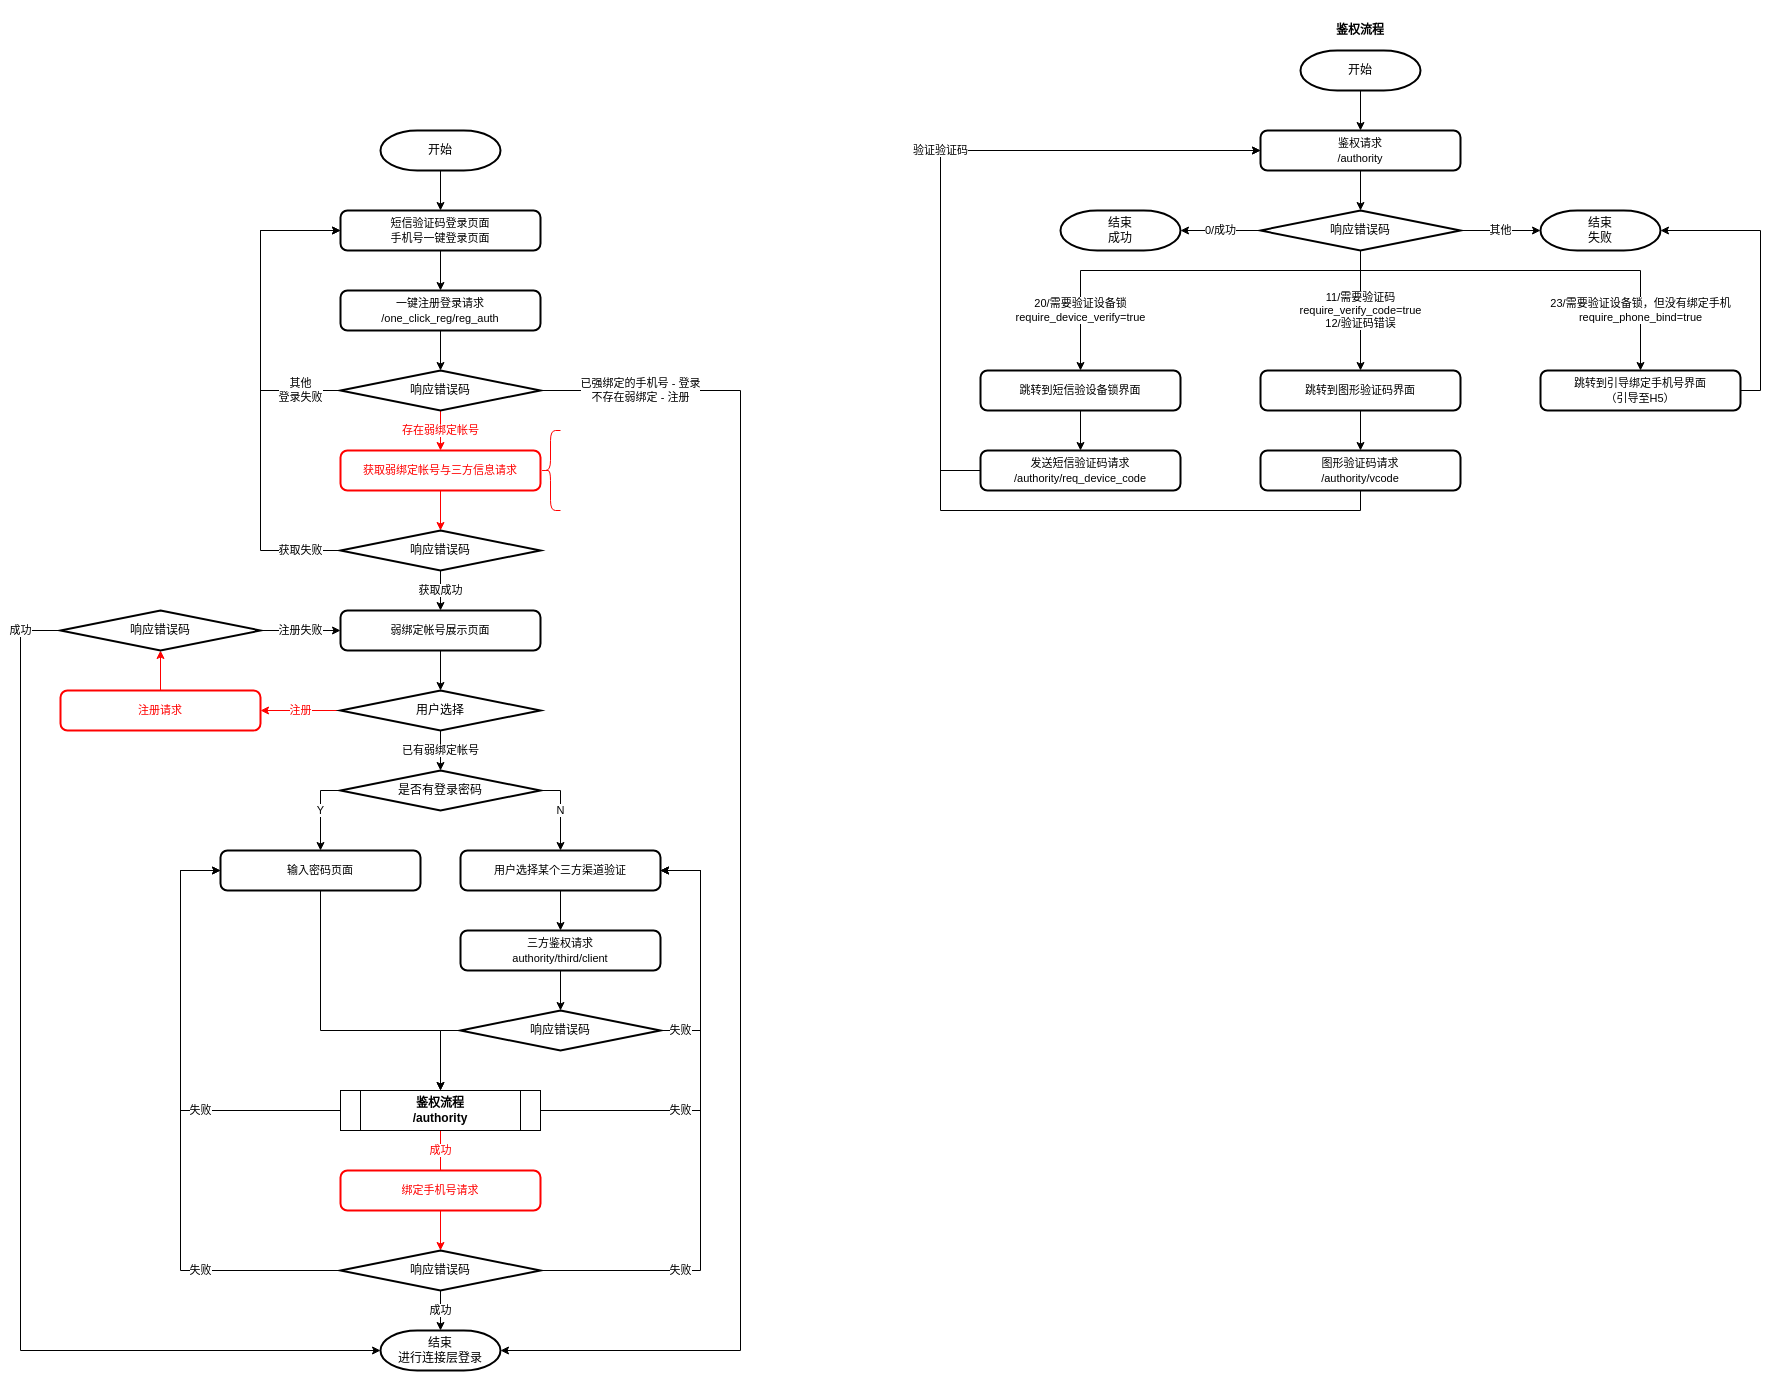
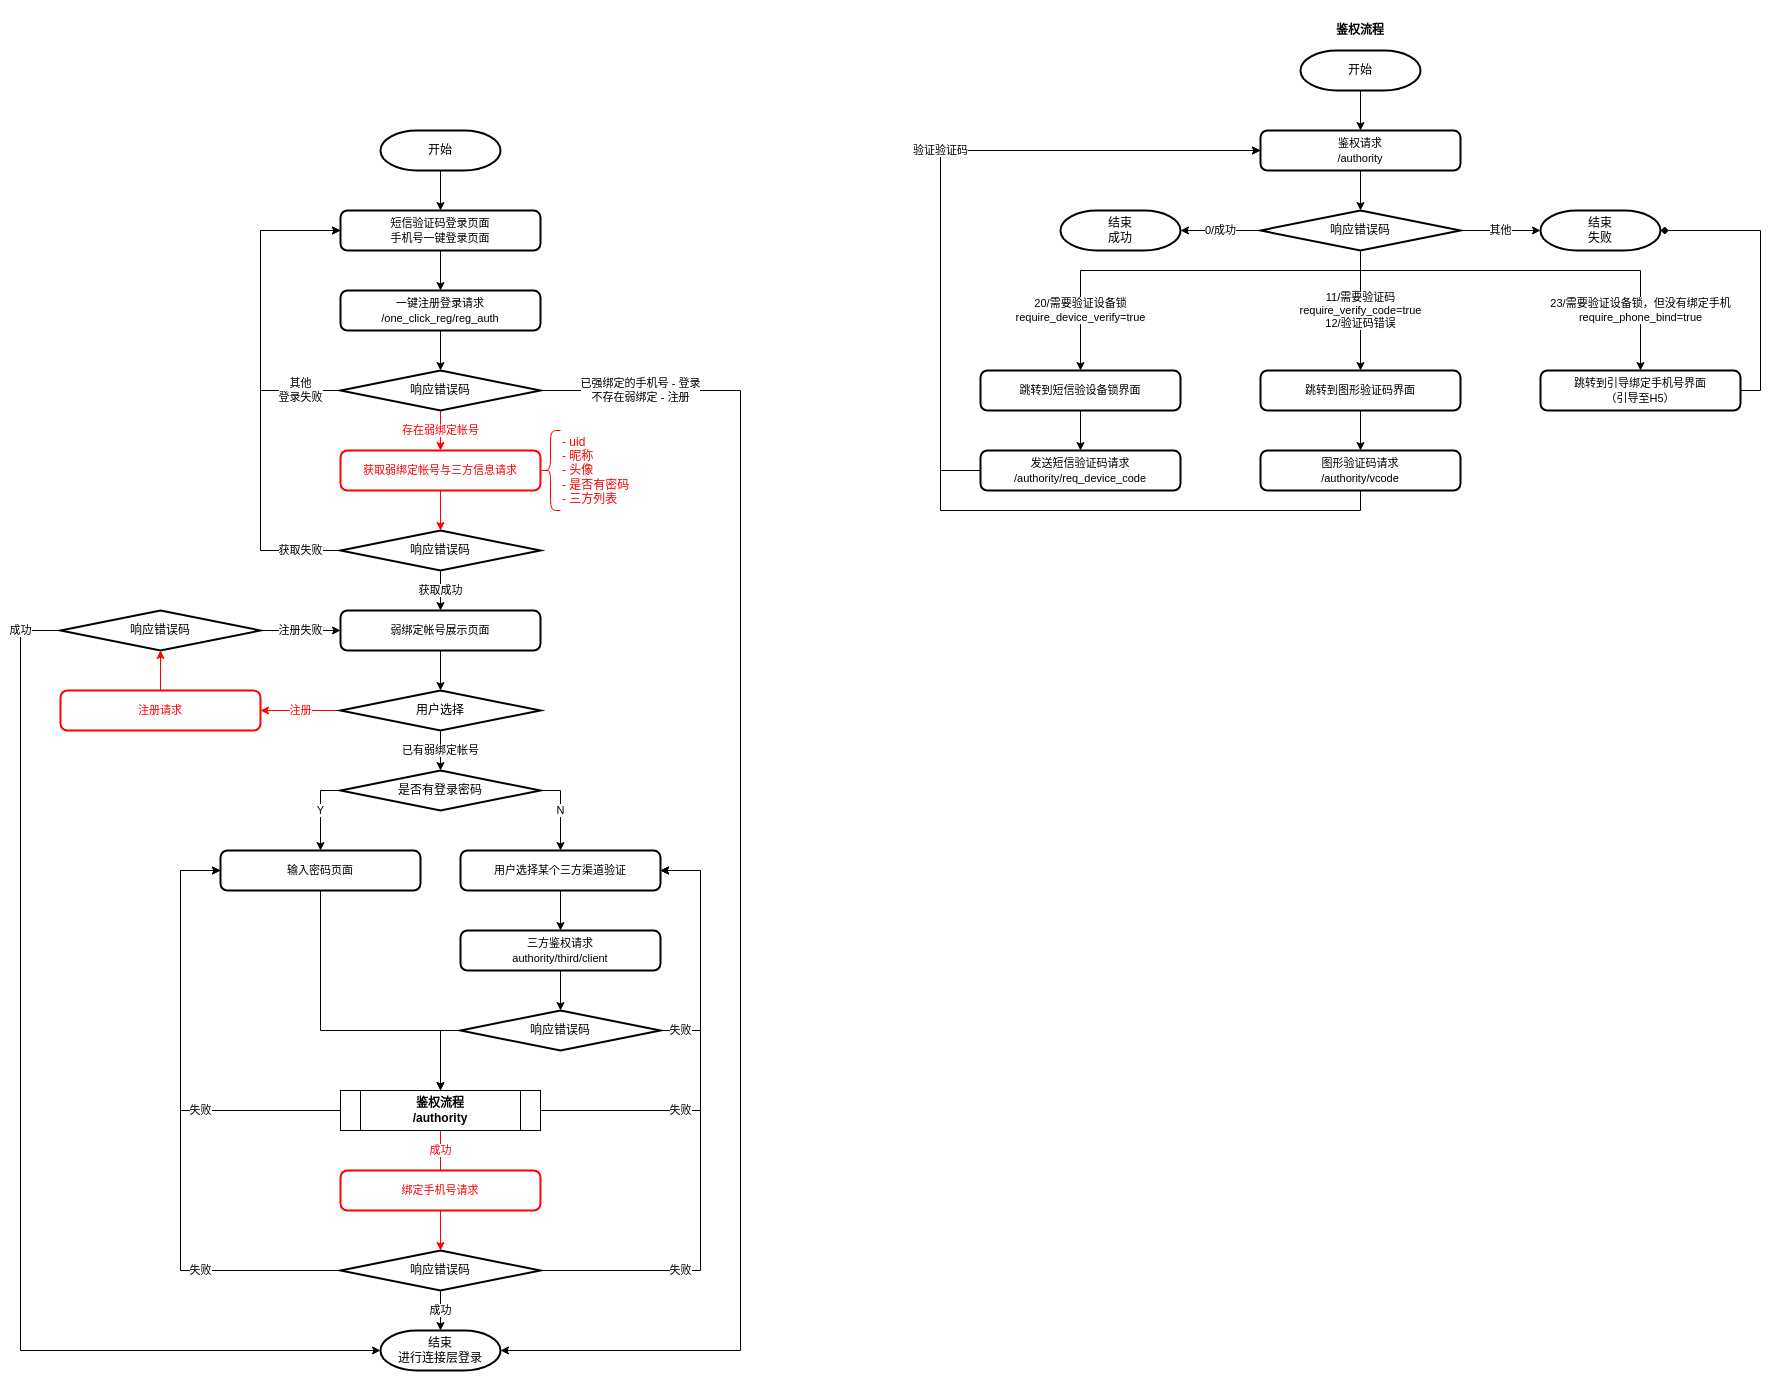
edge "跳转到引导绑定手机号界面 （引导至H5）" -> "结束 失败": arrowhead classic -> diamond
node "- uid - 昵称 - 头像 - 是否有密码 - 三方列表": added
